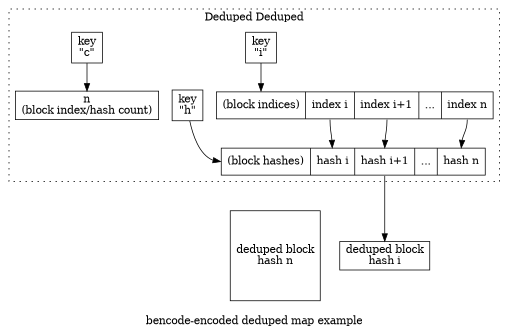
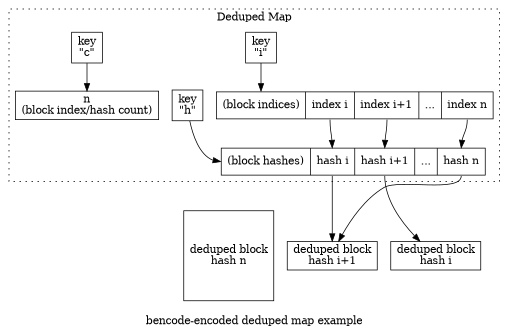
cluster "Deduped Deduped": label "Deduped Deduped" -> "Deduped Map"
node "deduped block hash i+1": added
